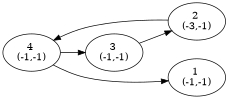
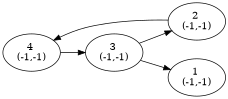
node "2 (-3,-1)": label "2 (-3,-1)" -> "2 (-1,-1)"
edge "4 (-1,-1)" -> "1 (-1,-1)": now "3 (-1,-1)" -> "1 (-1,-1)"
